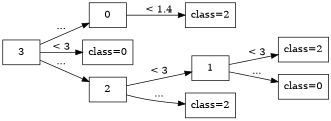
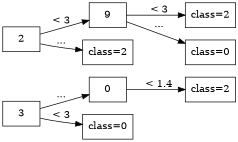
node "1": label "1" -> "9"
edge "3" -> "2": removed, label "..."
